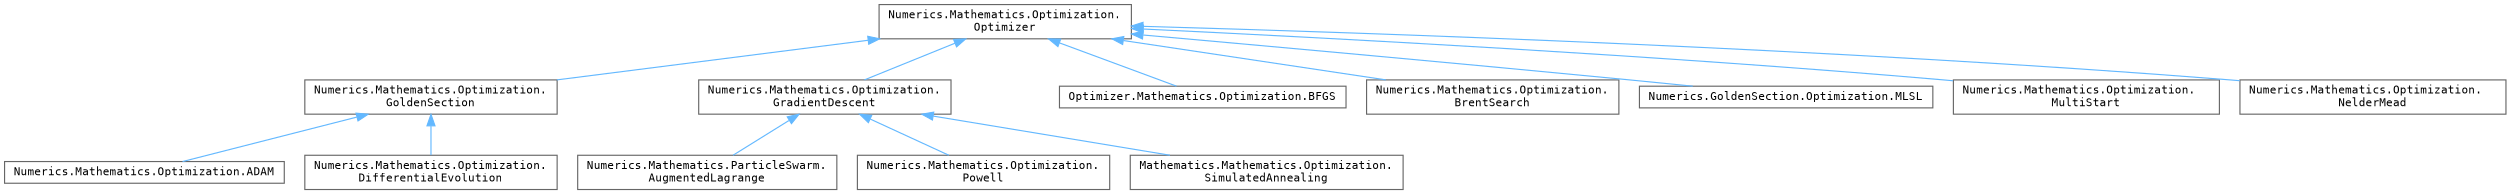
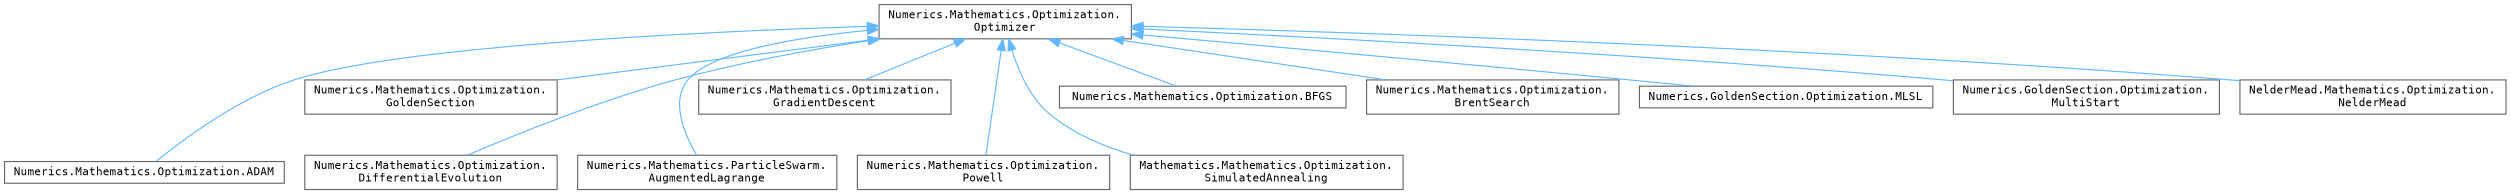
node "Optimizer.Mathematics.Optimization.BFGS": label "Optimizer.Mathematics.Optimization.BFGS" -> "Numerics.Mathematics.Optimization.BFGS"
node "Numerics.Mathematics.Optimization. MultiStart": label "Numerics.Mathematics.Optimization. MultiStart" -> "Numerics.GoldenSection.Optimization. MultiStart"
node "Numerics.Mathematics.Optimization. NelderMead": label "Numerics.Mathematics.Optimization. NelderMead" -> "NelderMead.Mathematics.Optimization. NelderMead"
edge "Mathematics.Mathematics.Optimization. SimulatedAnnealing" -> "Numerics.Mathematics.Optimization. GradientDescent": now "Mathematics.Mathematics.Optimization. SimulatedAnnealing" -> "Numerics.Mathematics.Optimization. Optimizer"
edge "Numerics.Mathematics.Optimization. Powell" -> "Numerics.Mathematics.Optimization. GradientDescent": now "Numerics.Mathematics.Optimization. Powell" -> "Numerics.Mathematics.Optimization. Optimizer"
edge "Numerics.Mathematics.ParticleSwarm. AugmentedLagrange" -> "Numerics.Mathematics.Optimization. GradientDescent": now "Numerics.Mathematics.ParticleSwarm. AugmentedLagrange" -> "Numerics.Mathematics.Optimization. Optimizer"
edge "Numerics.Mathematics.Optimization.ADAM" -> "Numerics.Mathematics.Optimization. GoldenSection": now "Numerics.Mathematics.Optimization.ADAM" -> "Numerics.Mathematics.Optimization. Optimizer"
edge "Numerics.Mathematics.Optimization. DifferentialEvolution" -> "Numerics.Mathematics.Optimization. GoldenSection": now "Numerics.Mathematics.Optimization. DifferentialEvolution" -> "Numerics.Mathematics.Optimization. Optimizer"
